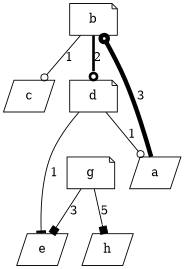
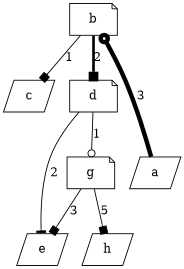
edge "b" -> "d": arrowhead odot -> box
edge "b" -> "c": arrowhead odot -> box
edge "d" -> "a": now "d" -> "g"
edge "d" -> "e": label "1" -> "2"
